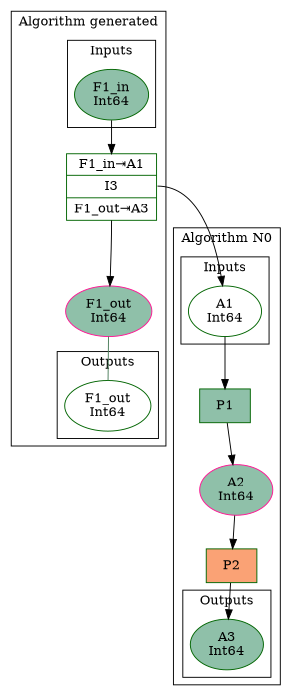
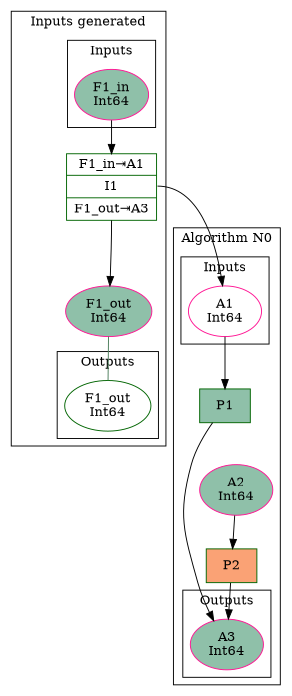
cluster "Algorithm generated": label "Algorithm generated" -> "Inputs generated"
node "F1_in Int64": color darkgreen -> deeppink
node "F1_in⇥A1": text "I3" -> "I1"
node "A1 Int64": color darkgreen -> deeppink
edge "P1" -> "A2 Int64": now "P1" -> "A3 Int64"
node "A3 Int64": color darkgreen -> deeppink
